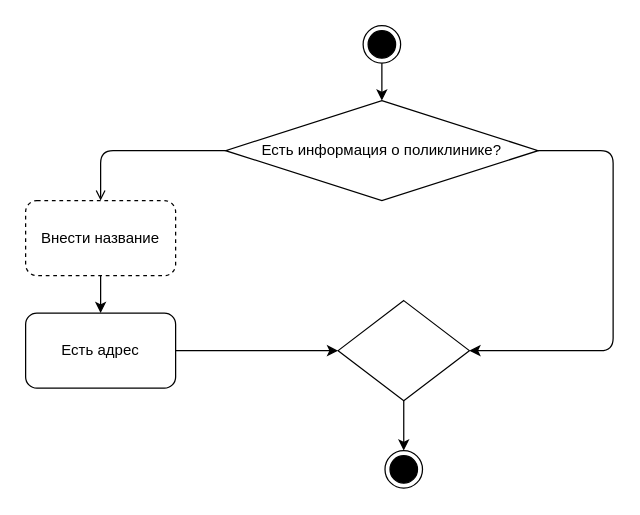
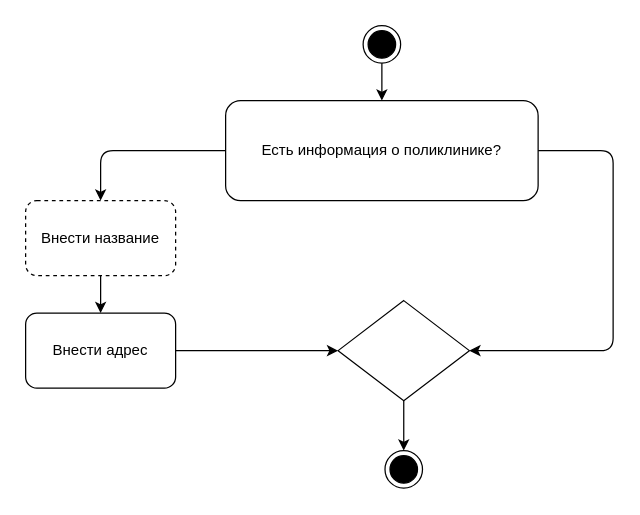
node "Есть информация о поликлинике?": shape diamond -> rounded rectangle
edge "Есть информация о поликлинике?" -> "Внести название": arrowhead open -> classic
node "Есть адрес": label "Есть адрес" -> "Внести адрес"
